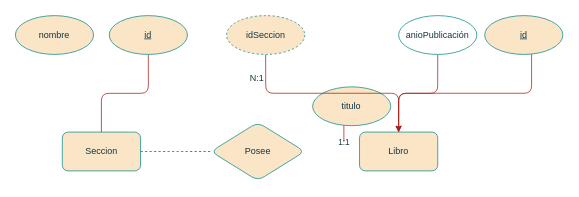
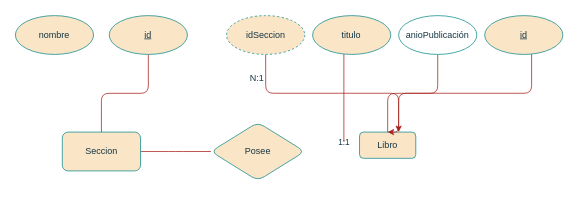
node "titulo": moved (352, 106) -> (352, 35)
edge "Seccion" -- "Posee": style dashed -> solid
node "Libro": size 78x39 -> 56x26
